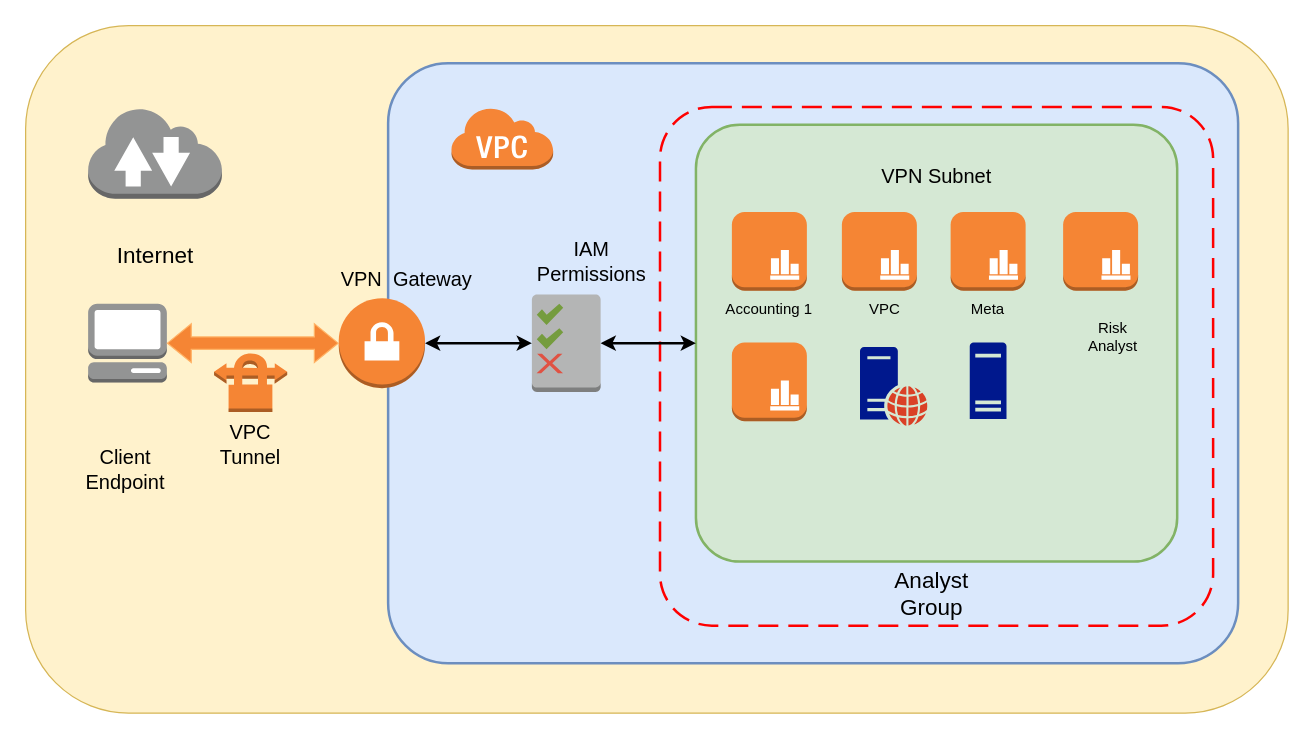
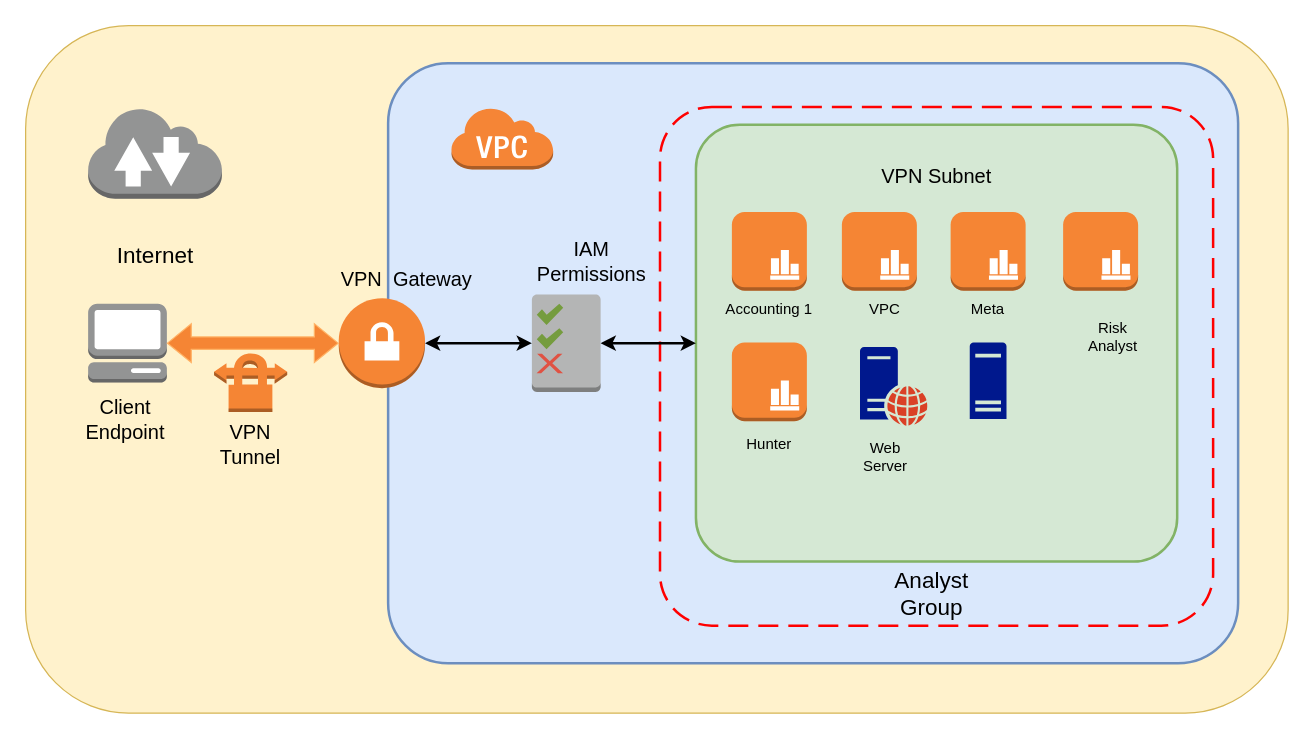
node "VPC Tunnel": label "VPC Tunnel" -> "VPN Tunnel"
node "Hunter": added
node "Web Server": added
node "Client Endpoint": moved (126, 469) -> (126, 419)
